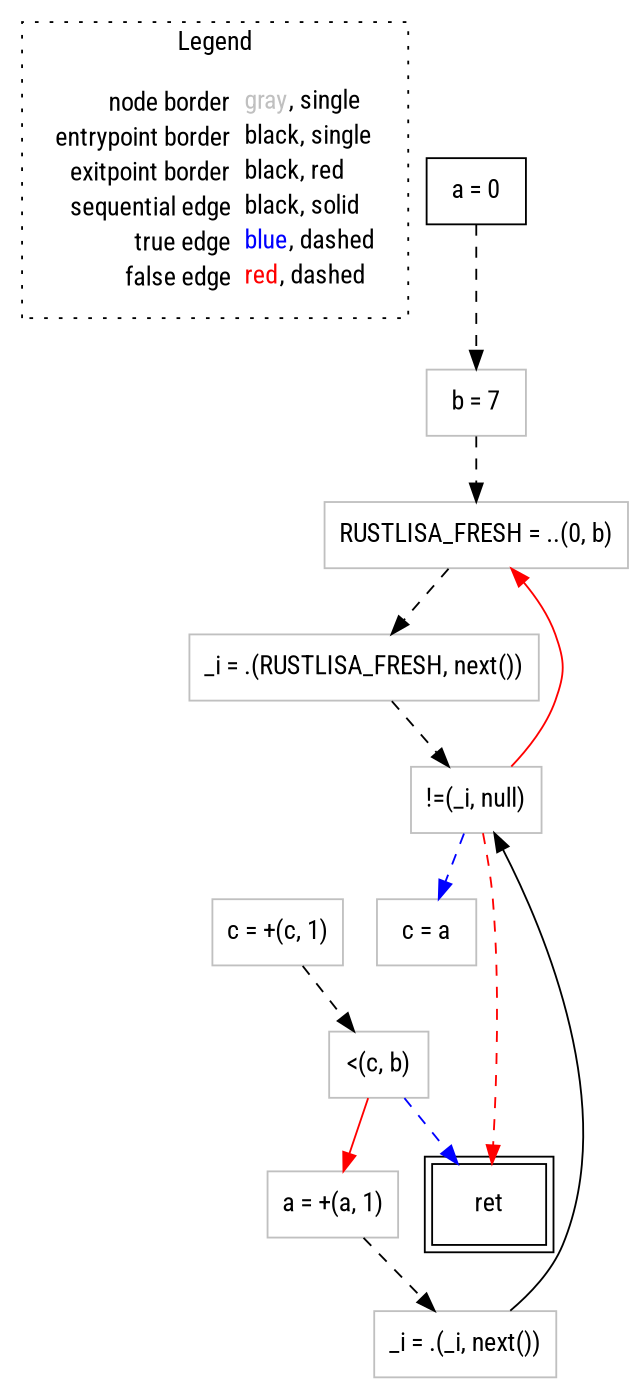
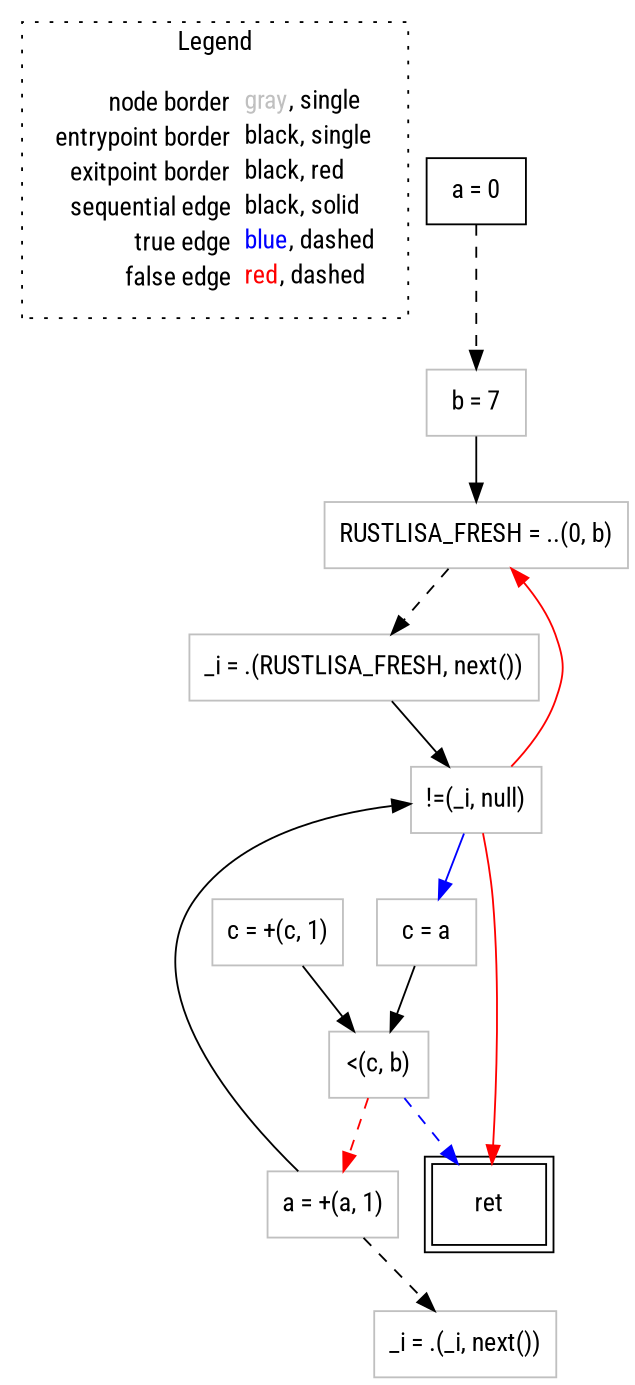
edge "b = 7" -> "RUSTLISA_FRESH = ..(0, b)": style dashed -> solid
edge "_i = .(RUSTLISA_FRESH, next())" -> "!=(_i, null)": style dashed -> solid
edge "!=(_i, null)" -> "c = a": style dashed -> solid
edge "!=(_i, null)" -> "ret": style dashed -> solid
edge "c = a" -> "<(c, b)": added
edge "c = +(c, 1)" -> "<(c, b)": style dashed -> solid
edge "_i = .(_i, next())" -> "!=(_i, null)": now "a = +(a, 1)" -> "!=(_i, null)"
edge "<(c, b)" -> "a = +(a, 1)": style solid -> dashed
